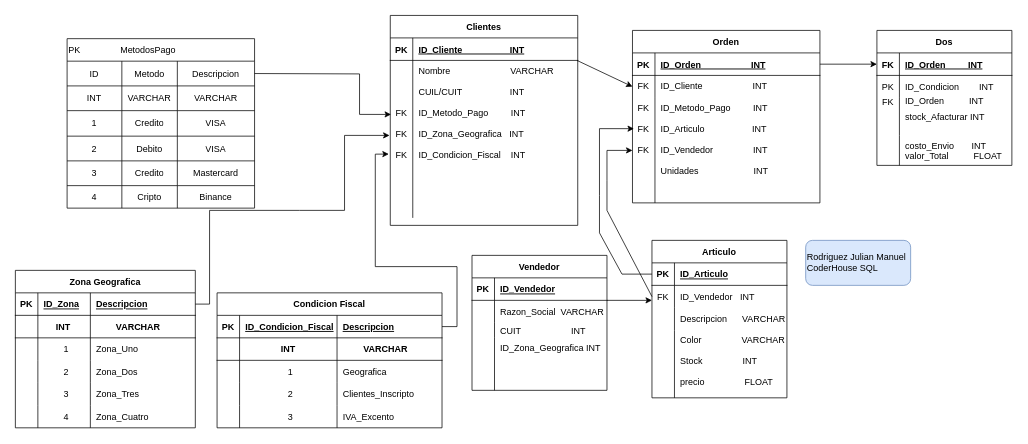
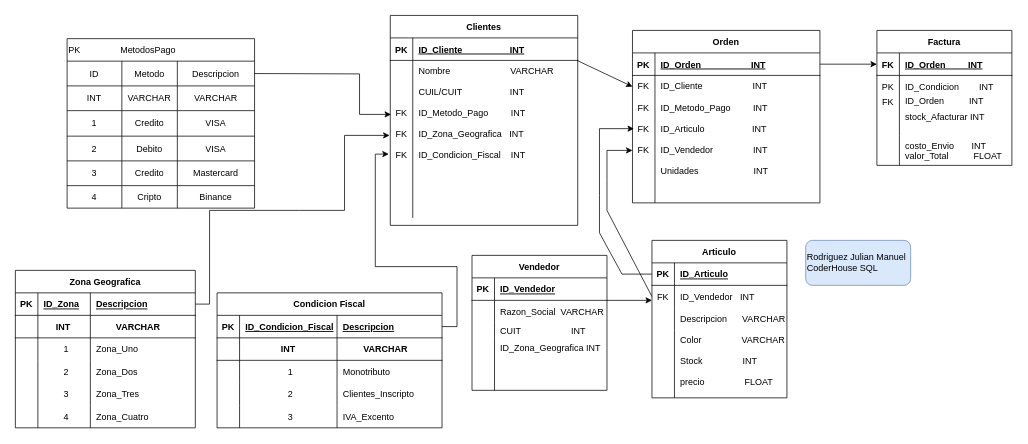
node "Dos": label "Dos" -> "Factura"
node "Geografica": label "Geografica" -> "Monotributo"
